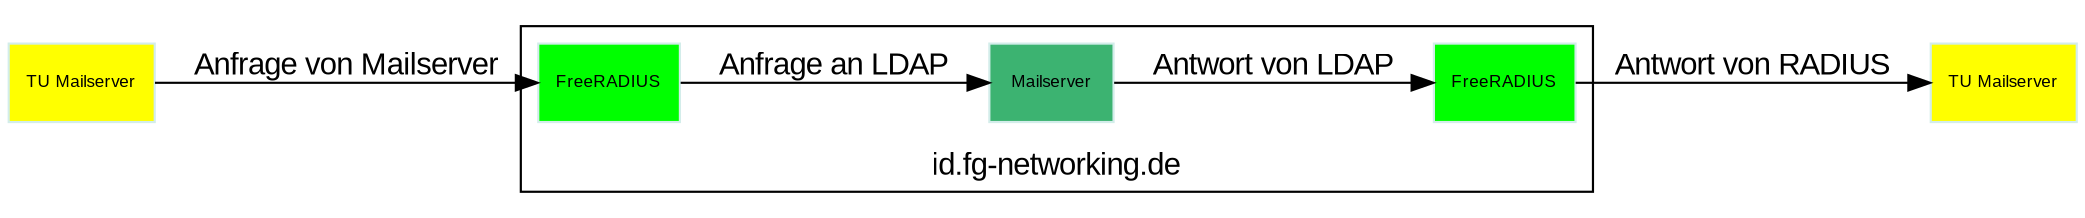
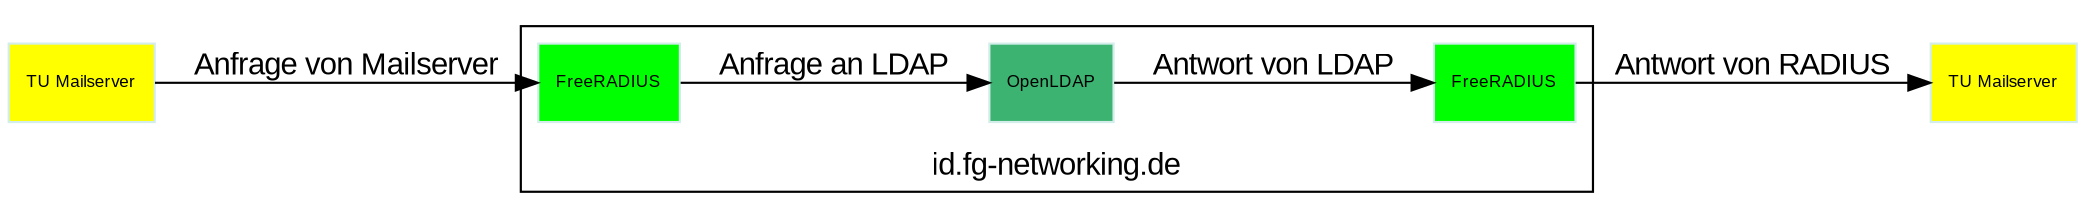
node "Mailserver": label "Mailserver" -> "OpenLDAP"
